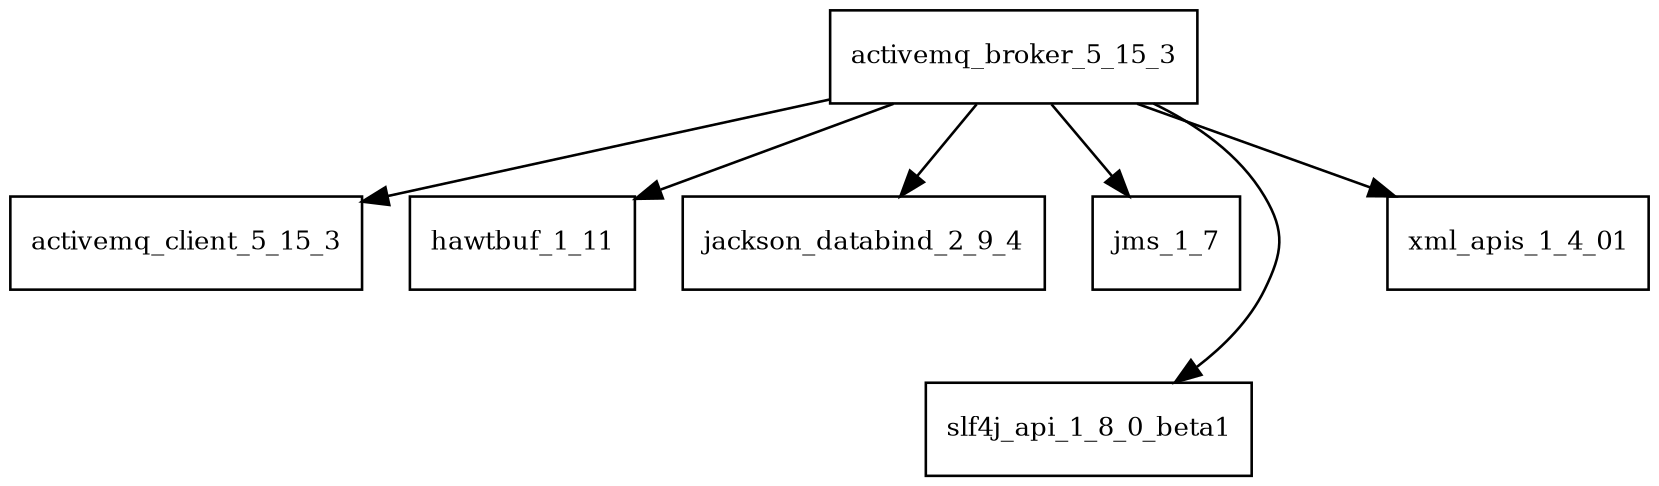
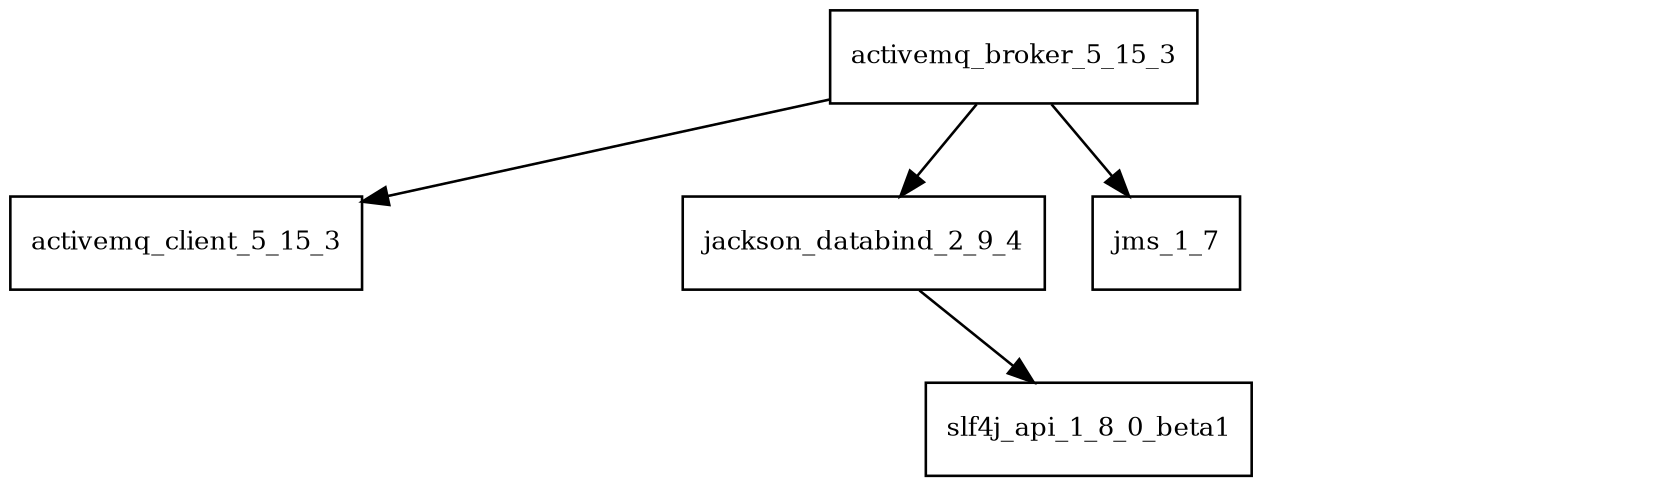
edge "activemq_broker_5_15_3" -> "slf4j_api_1_8_0_beta1": now "jackson_databind_2_9_4" -> "slf4j_api_1_8_0_beta1"
node "hawtbuf_1_11": removed
node "xml_apis_1_4_01": removed
